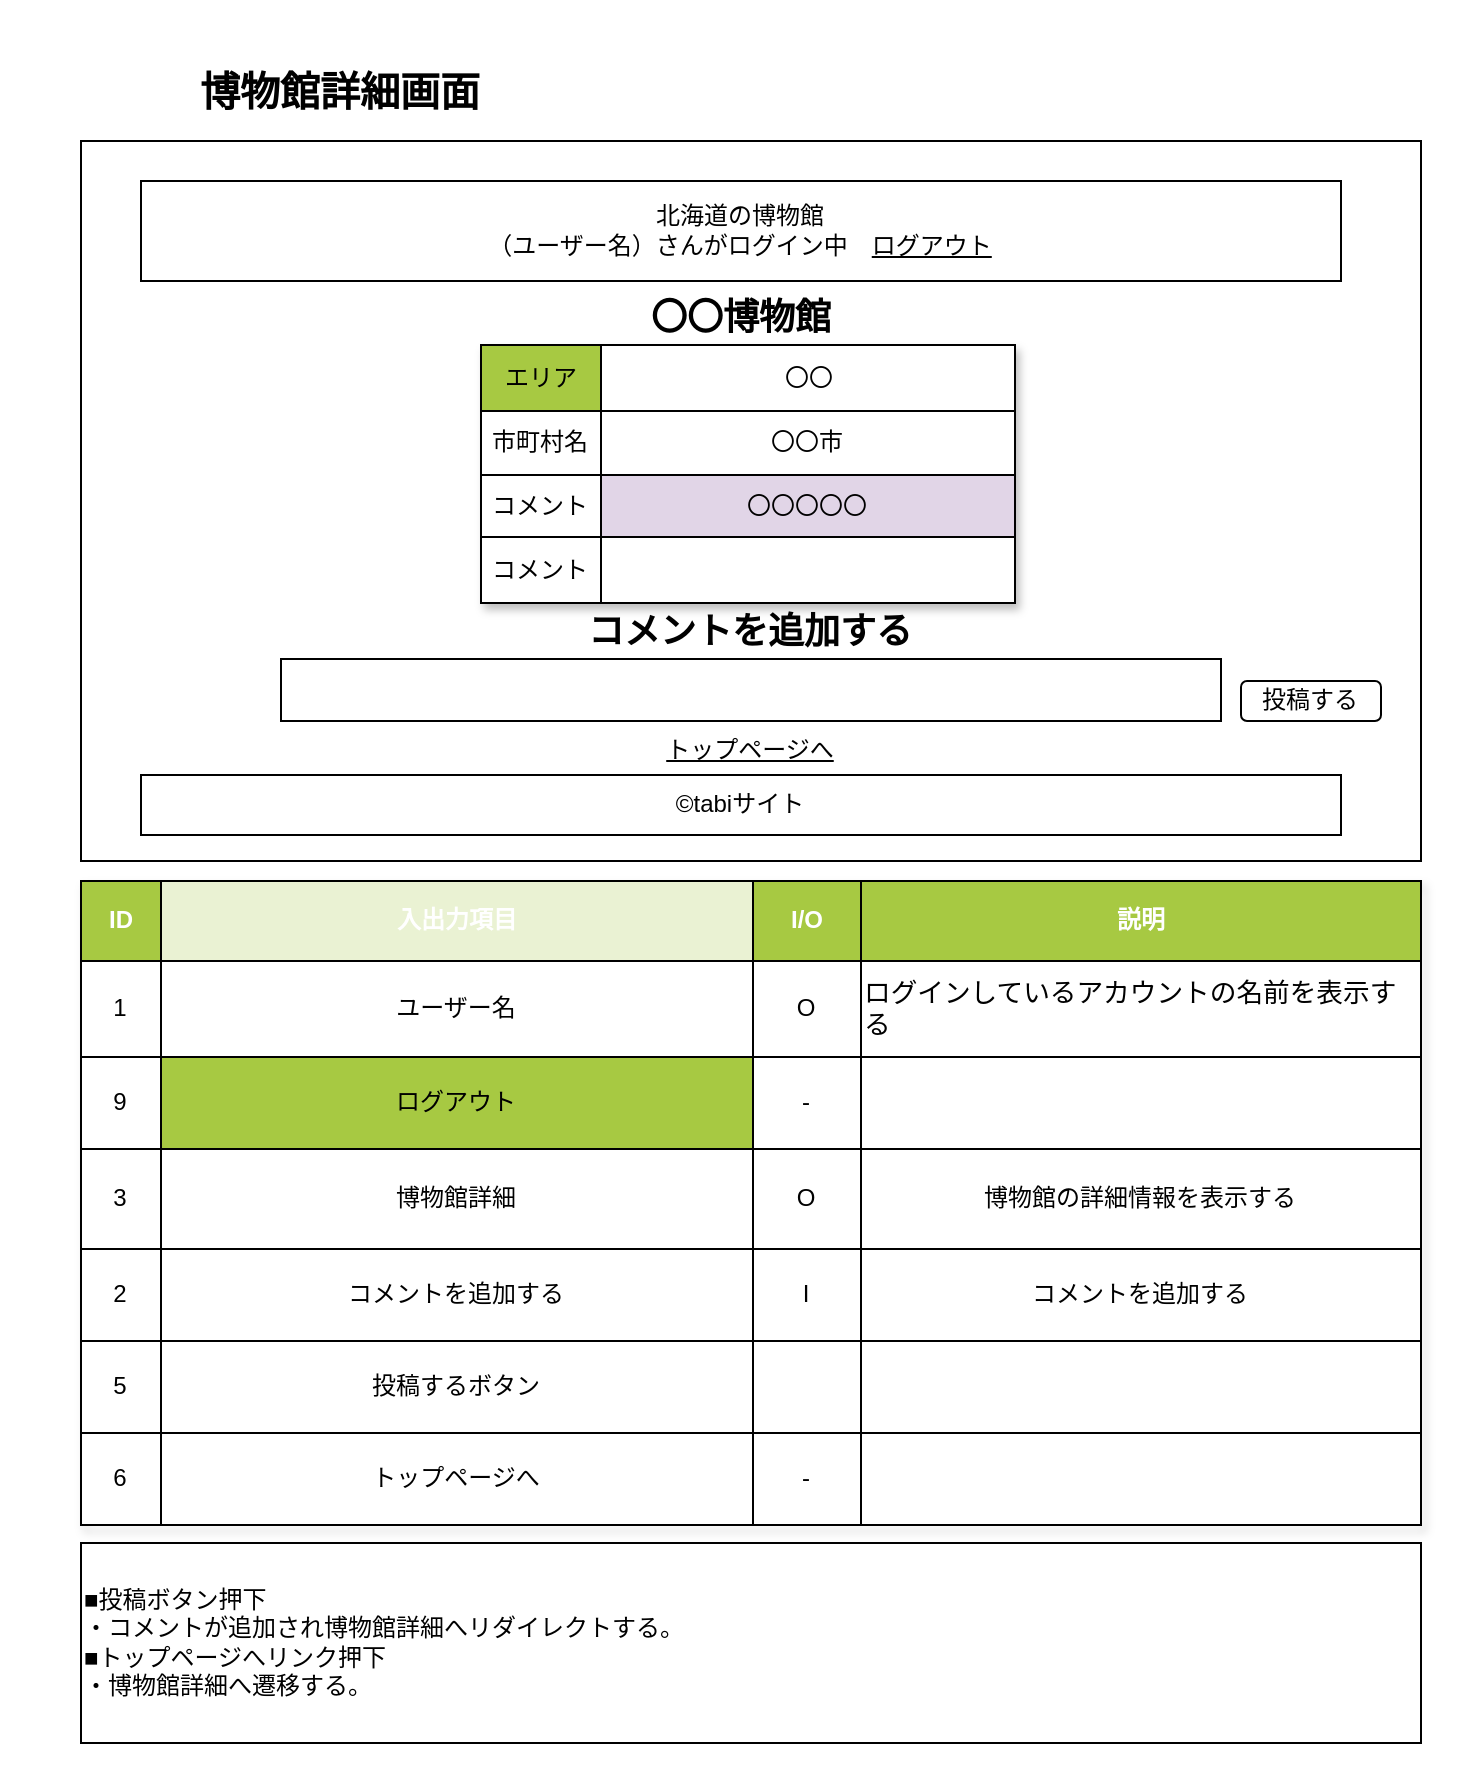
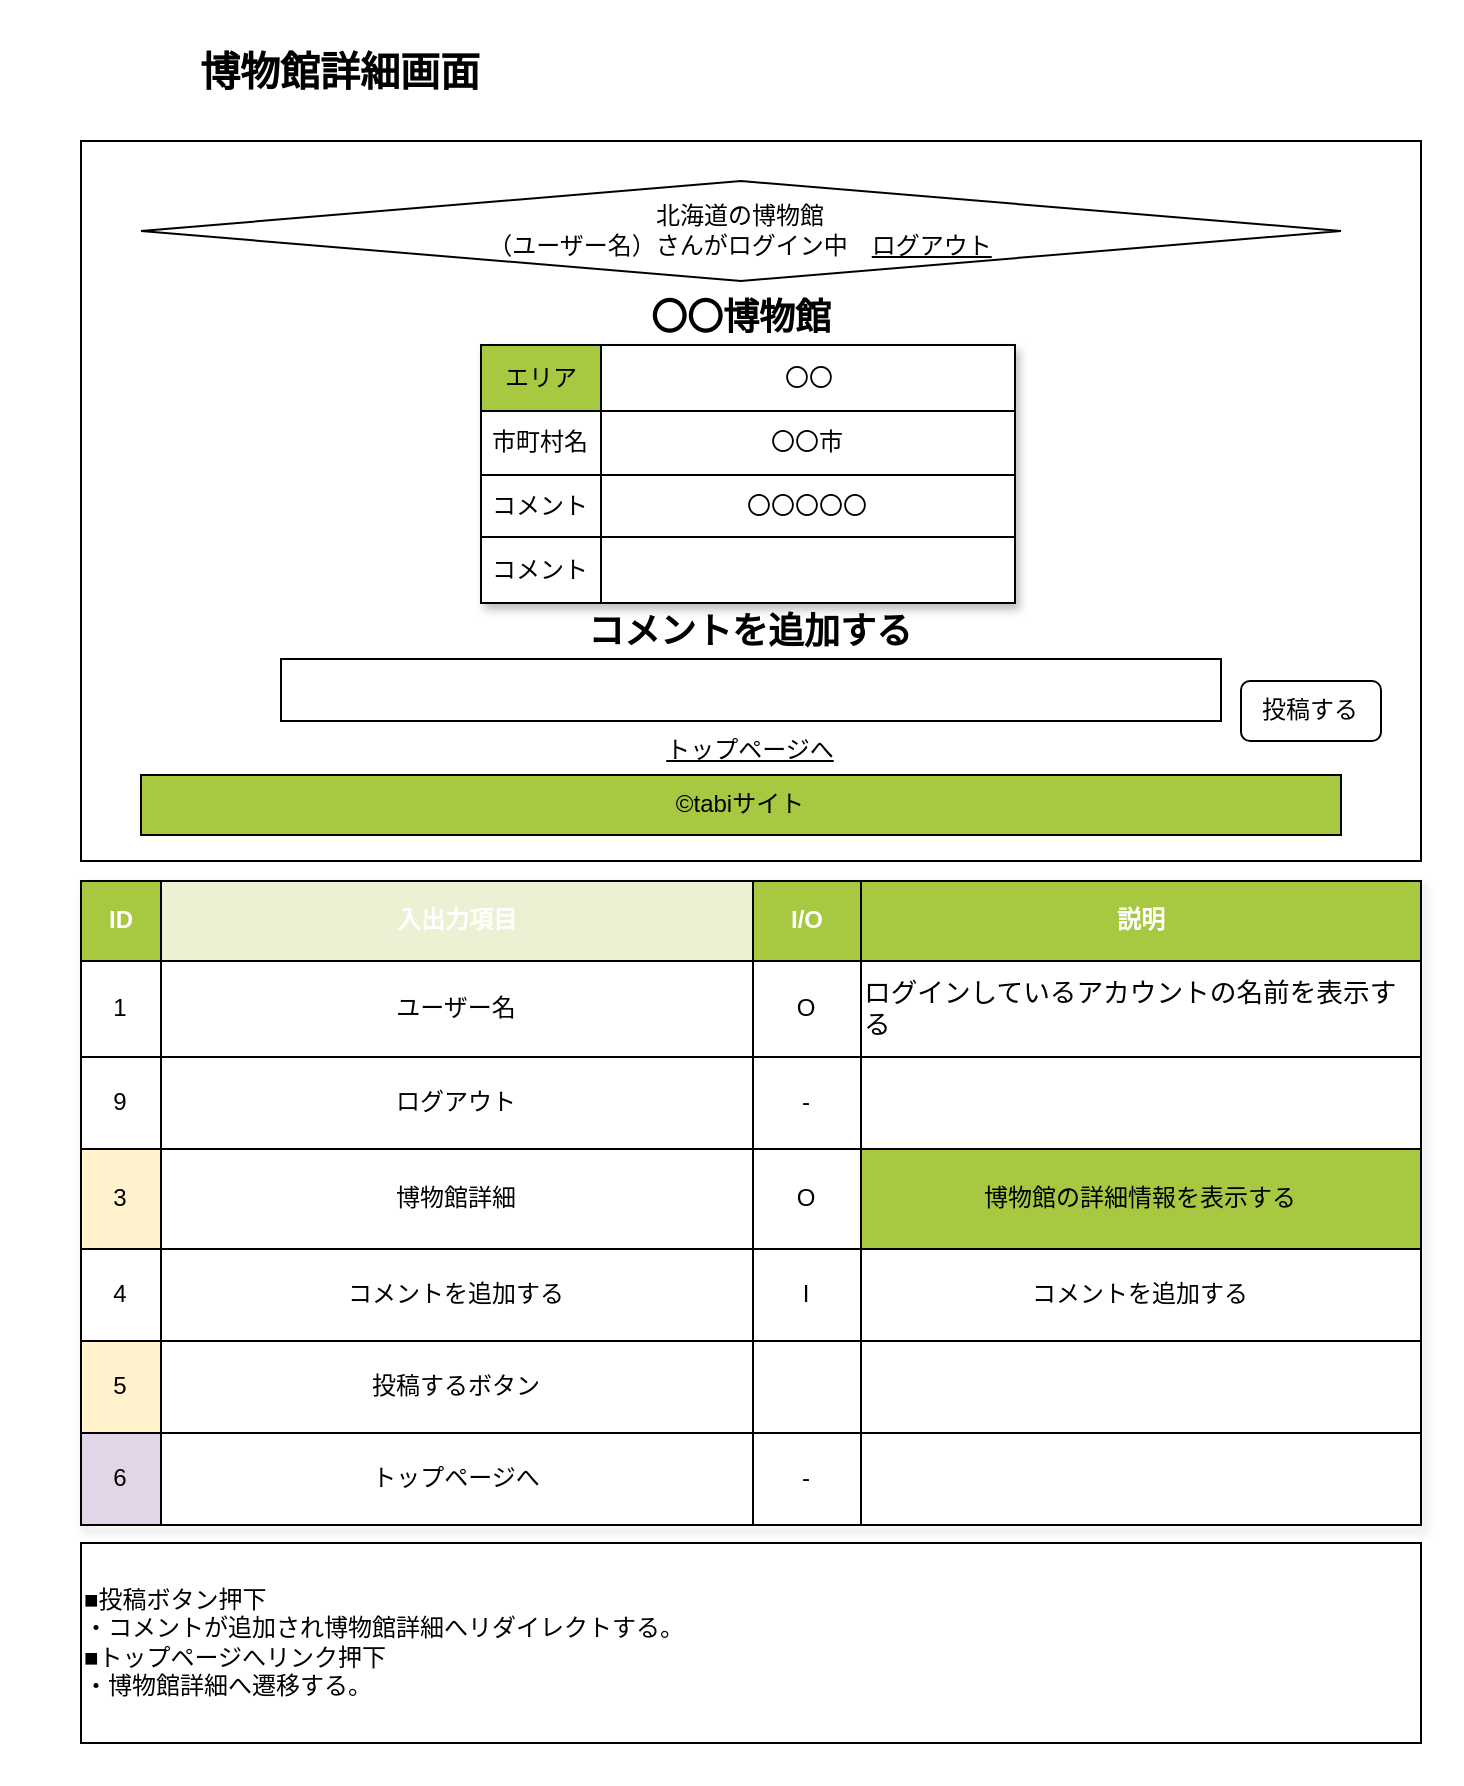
node "博物館詳細画面": moved (341, 91) -> (341, 71)
node "北海道の博物館 （ユーザー名）さんがログイン中 ログアウト": shape rectangle -> diamond
node "〇〇〇〇〇": fillcolor #e1d5e7 -> #ffffff
node "投稿する": size 140x40 -> 140x60
node "©tabiサイト": fillcolor #ffffff -> #a7c942
node "ログアウト": fillcolor #a7c942 -> #ffffff
node "3": fillcolor #ffffff -> #fff2cc
node "博物館の詳細情報を表示する": fillcolor #ffffff -> #a7c942
node "2": label "2" -> "4"
node "5": fillcolor #ffffff -> #fff2cc
node "6": fillcolor #ffffff -> #e1d5e7
